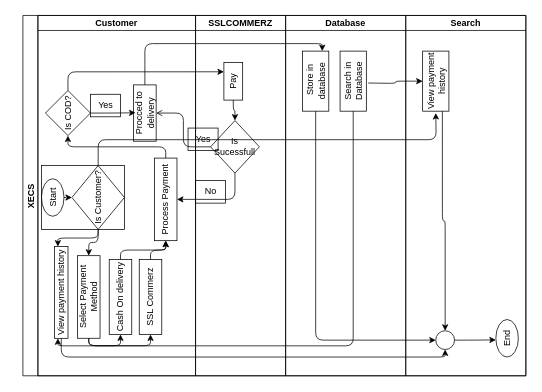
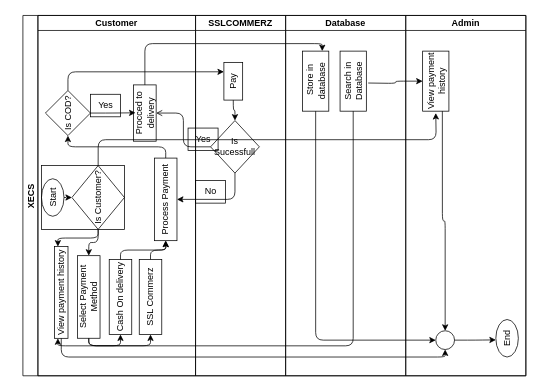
node "Search": label "Search" -> "Admin"
